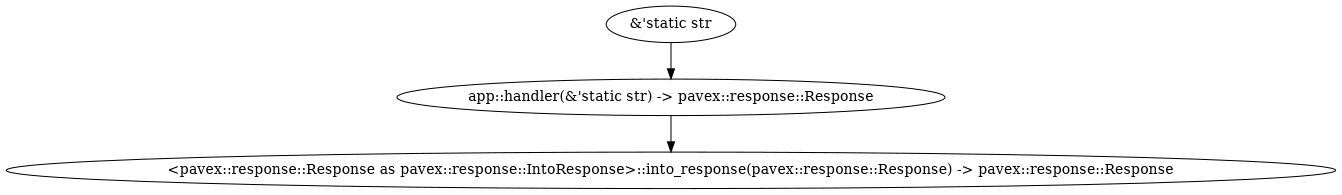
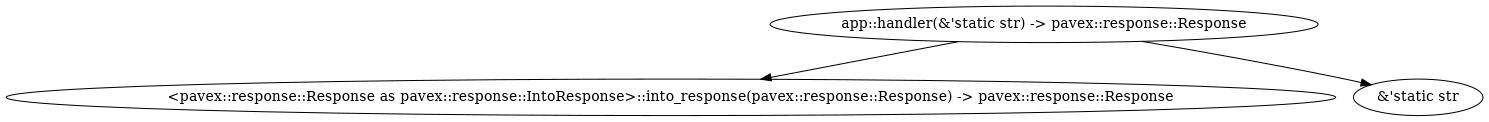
edge "&'static str" -> "app::handler(&'static str) -> pavex::response::Response": reversed
